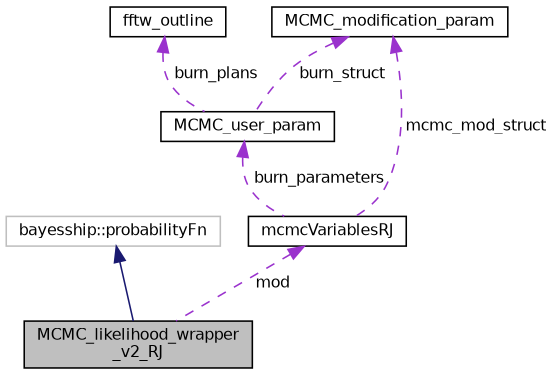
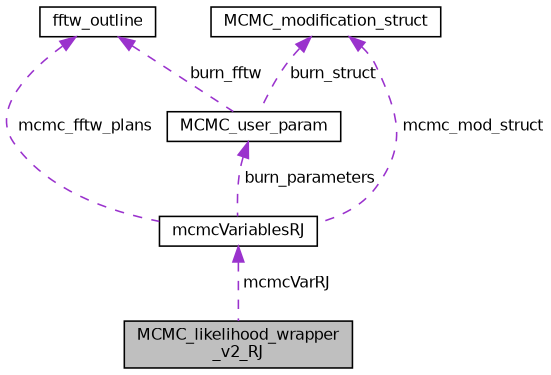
node "MCMC_modification_param": label "MCMC_modification_param" -> "MCMC_modification_struct"
edge "MCMC_user_param" -> "fftw_outline": label " burn_plans" -> " burn_fftw"
edge "mcmcVariablesRJ" -> "fftw_outline": added, label "mcmc_fftw_plans"
node "bayesship::probabilityFn": removed
edge "MCMC_likelihood_wrapper _v2_RJ" -> "mcmcVariablesRJ": label " mod" -> " mcmcVarRJ"
